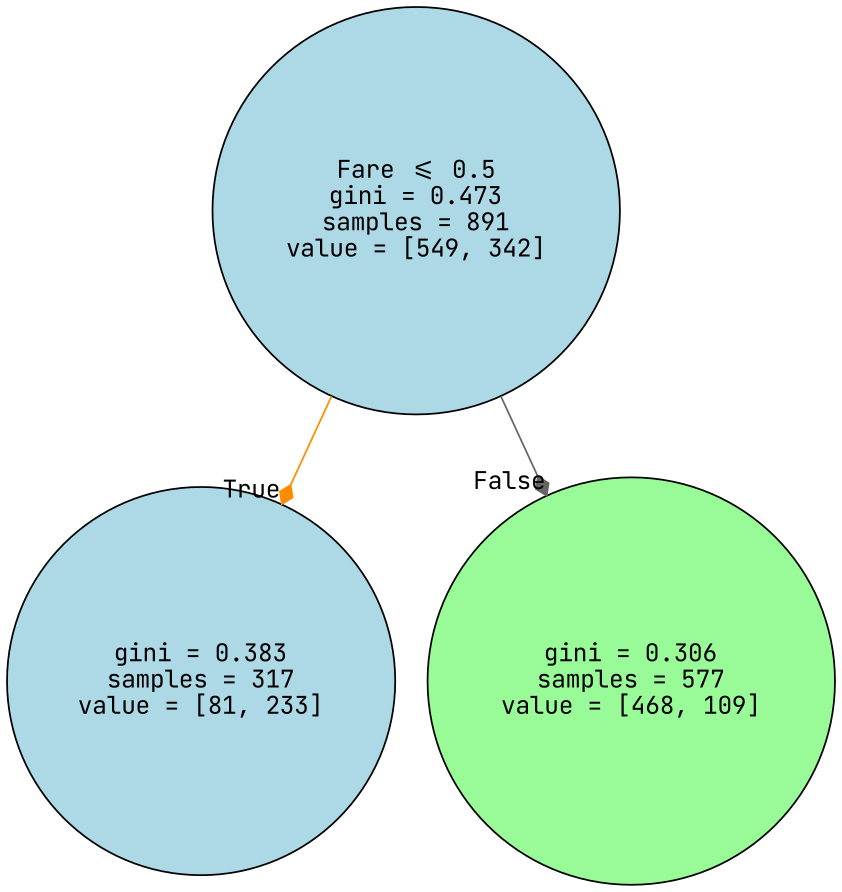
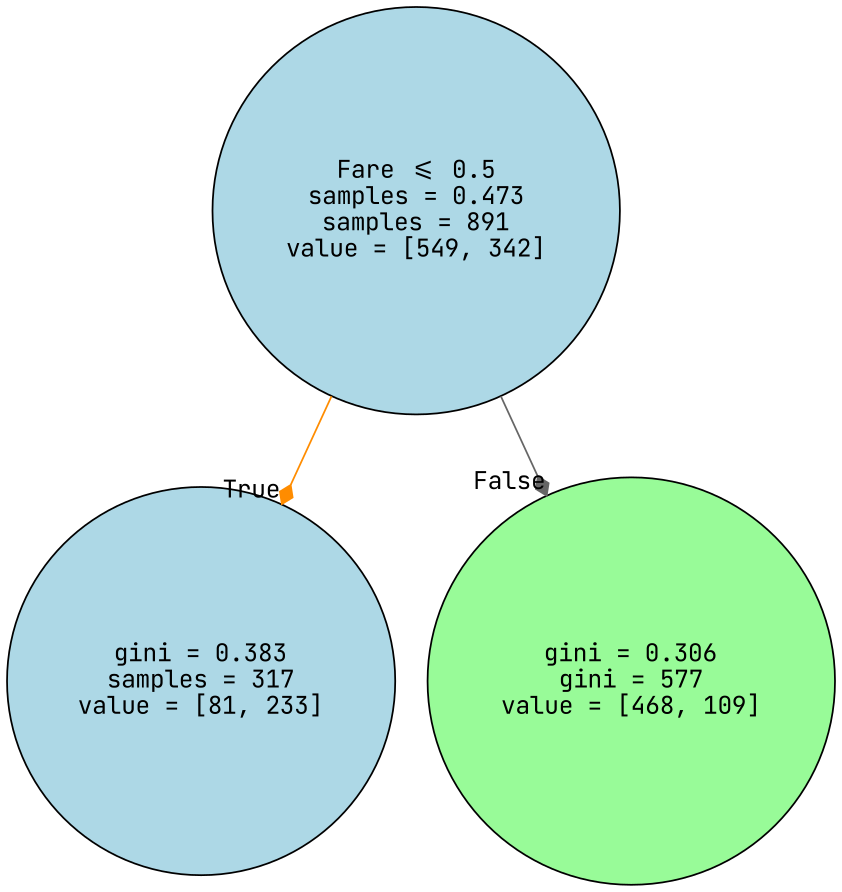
node "Fare <= 0.5 gini = 0.473 samples = 891 value = [549, 342]": label "Fare <= 0.5 gini = 0.473 samples = 891 value = [549, 342]" -> "Fare <= 0.5 samples = 0.473 samples = 891 value = [549, 342]"
node "gini = 0.306 samples = 577 value = [468, 109]": label "gini = 0.306 samples = 577 value = [468, 109]" -> "gini = 0.306 gini = 577 value = [468, 109]"
